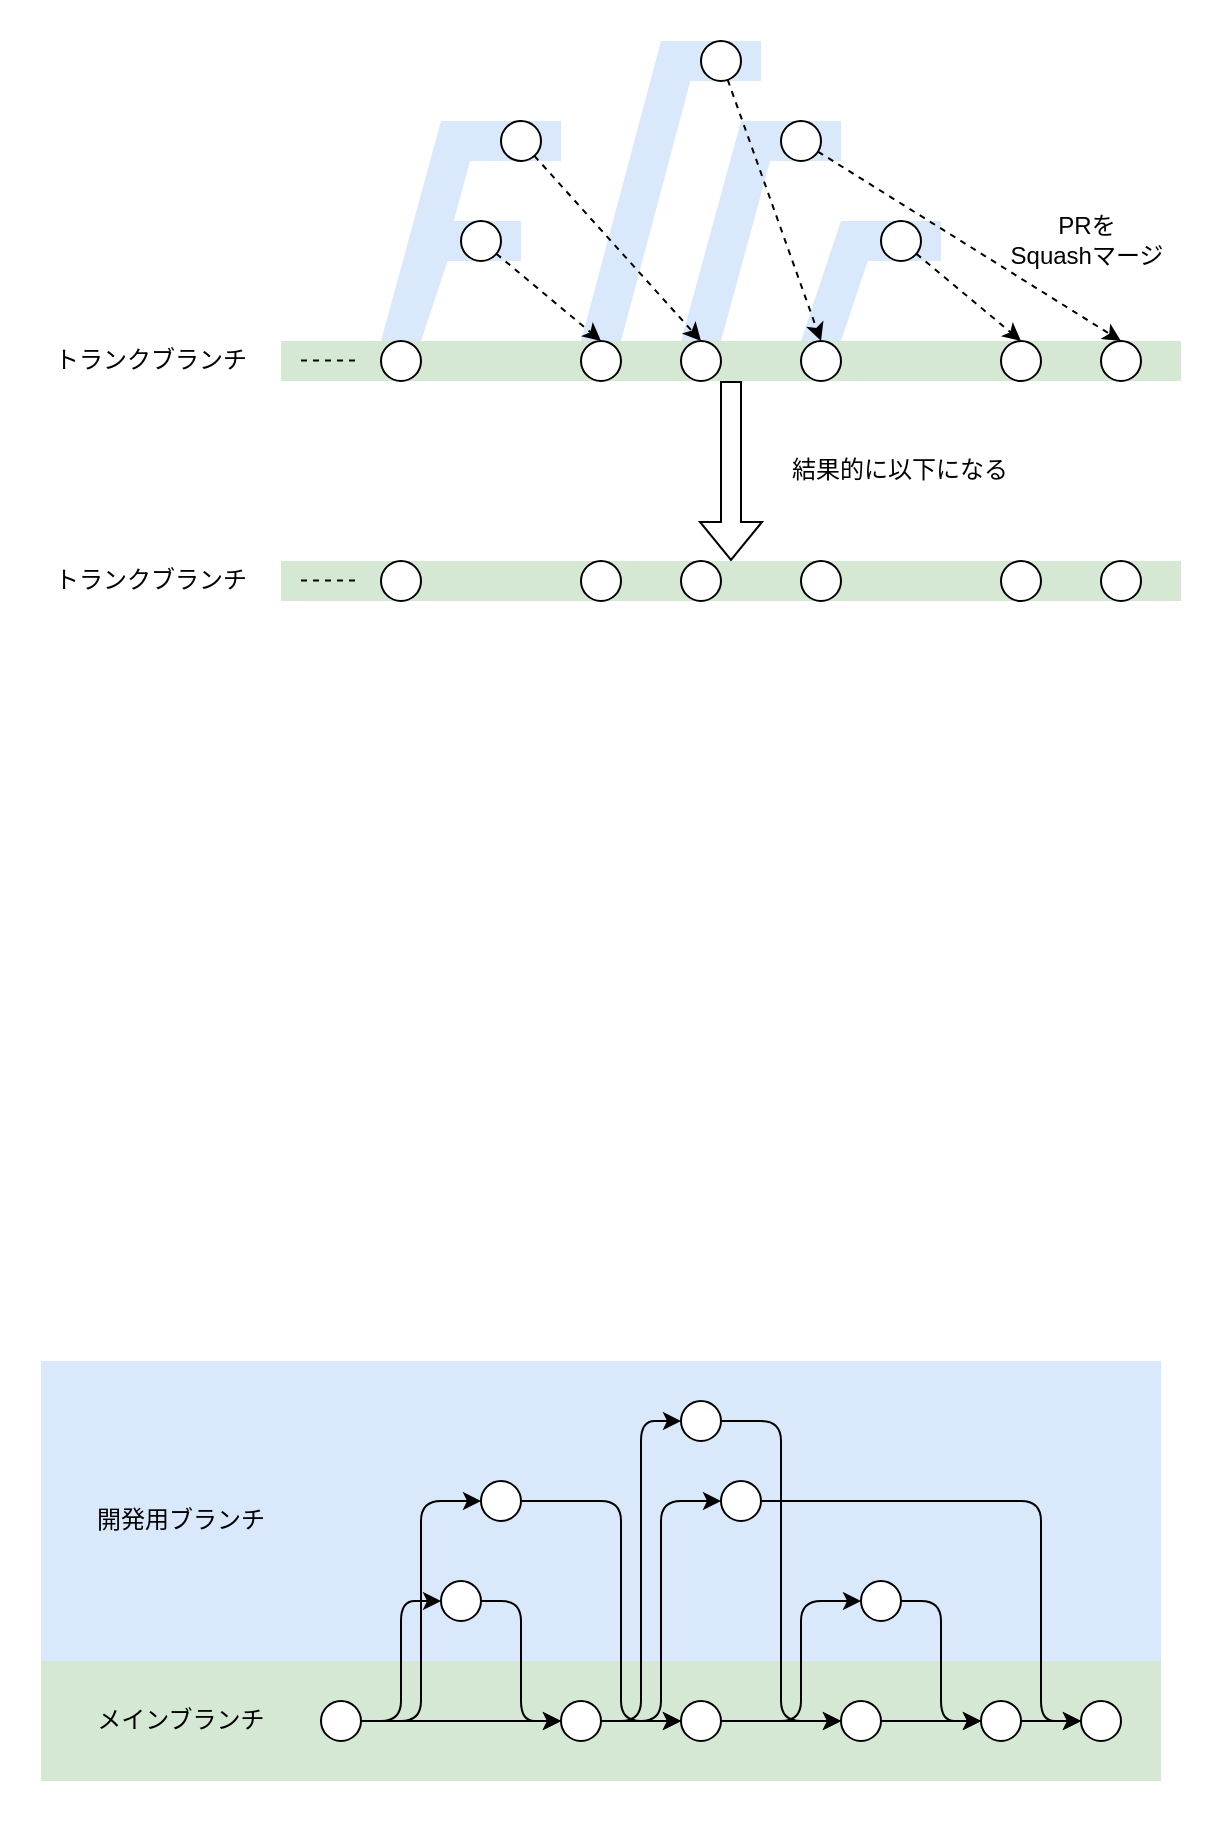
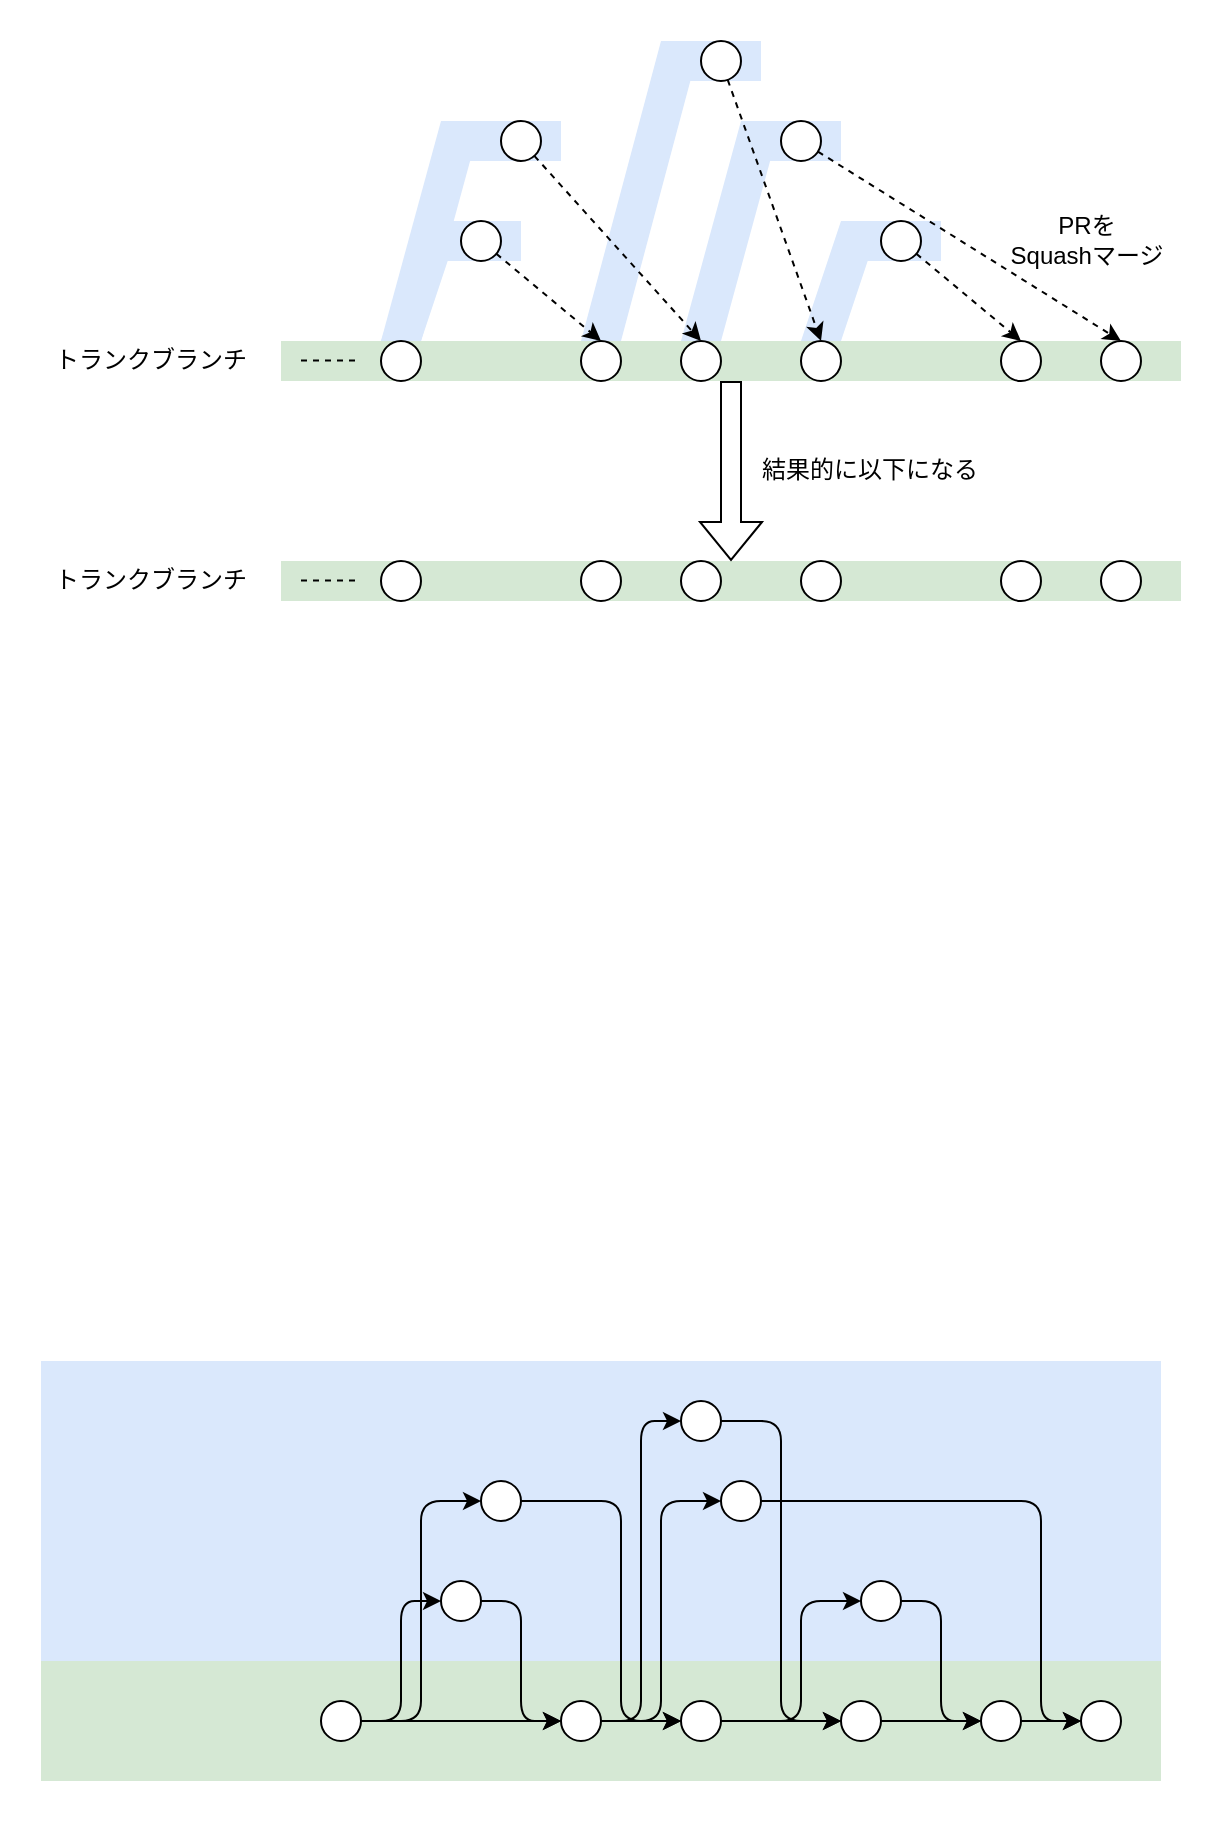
node "結果的に以下になる": moved (901, 471) -> (871, 471)
node "開発用ブランチ": removed
node "メインブランチ": removed
